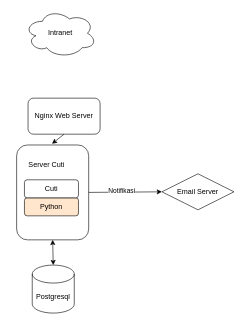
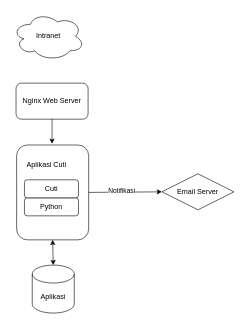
node "Intranet": moved (60, 33) -> (48, 36)
node "Nginx Web Server": moved (64, 116) -> (52, 101)
node "Server Cuti": label "Server Cuti" -> "Aplikasi Cuti"
node "Python": fillcolor #ffe6cc -> #ffffff
node "Postgresql": label "Postgresql" -> "Aplikasi"
